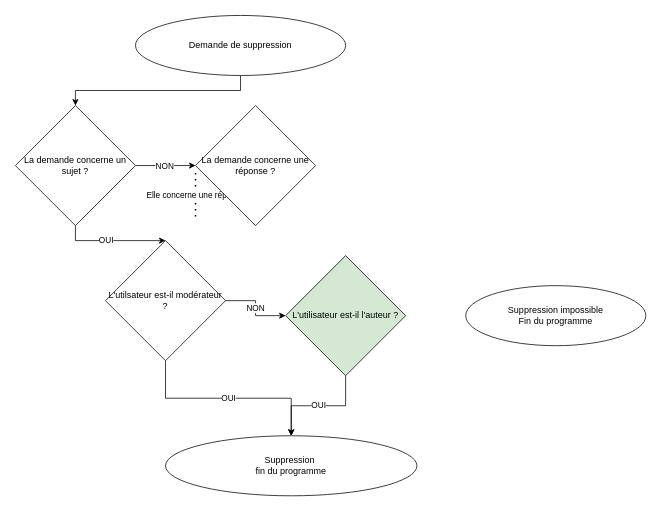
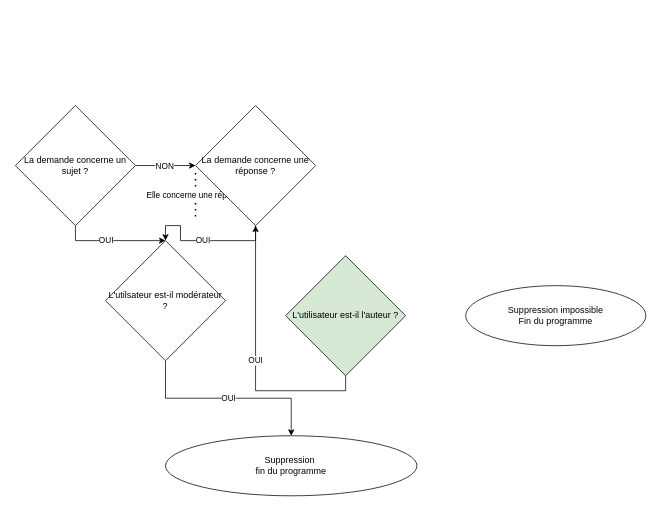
node "Demande de suppression": removed
edge "Demande de suppression" -> "La demande concerne un sujet ?": removed
edge "La demande concerne une réponse ?" -> "L'utilsateur est-il modérateur ?": added, label "OUI"
edge "L'utilsateur est-il modérateur ?" -> "L'utilisateur est-il l'auteur ?": removed, label "NON"
edge "L'utilisateur est-il l'auteur ?" -> "Suppression fin du programme": now "L'utilisateur est-il l'auteur ?" -> "La demande concerne une réponse ?"
